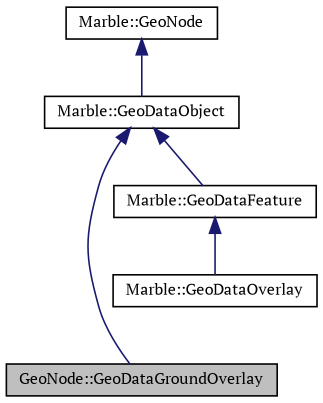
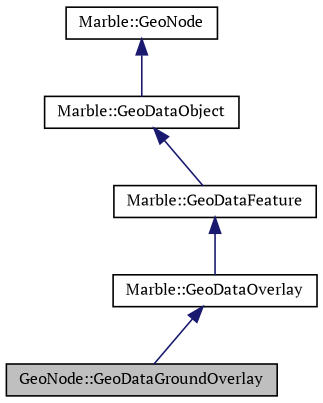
edge "GeoNode::GeoDataGroundOverlay" -> "Marble::GeoDataObject": now "GeoNode::GeoDataGroundOverlay" -> "Marble::GeoDataOverlay"
